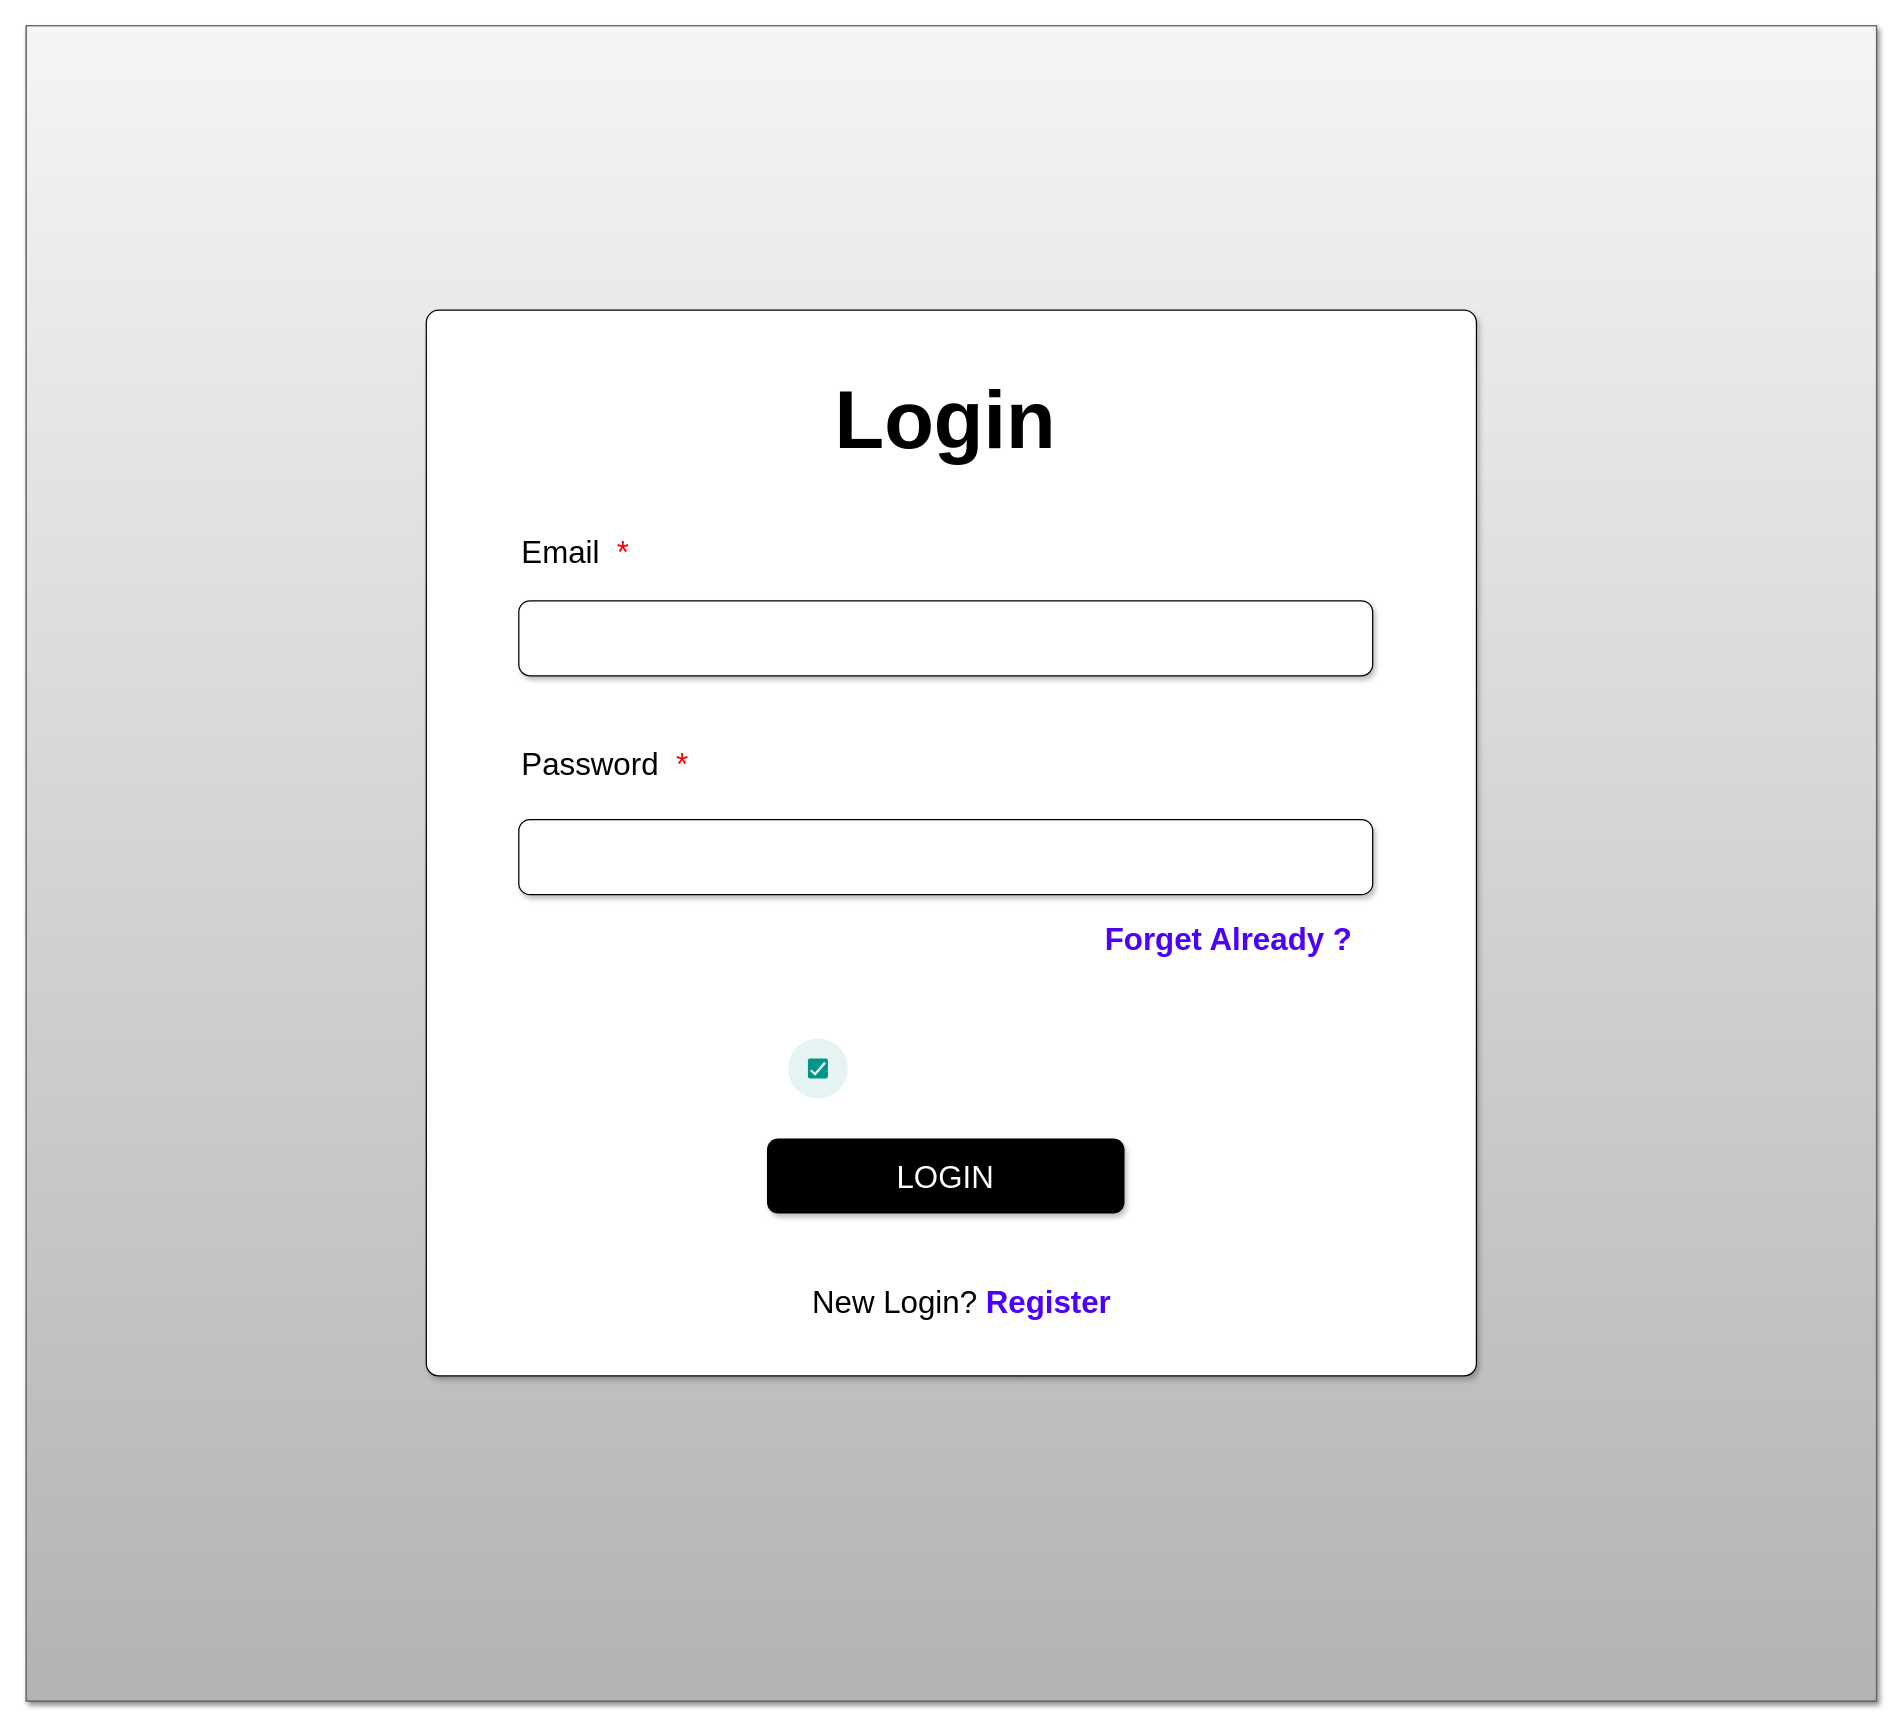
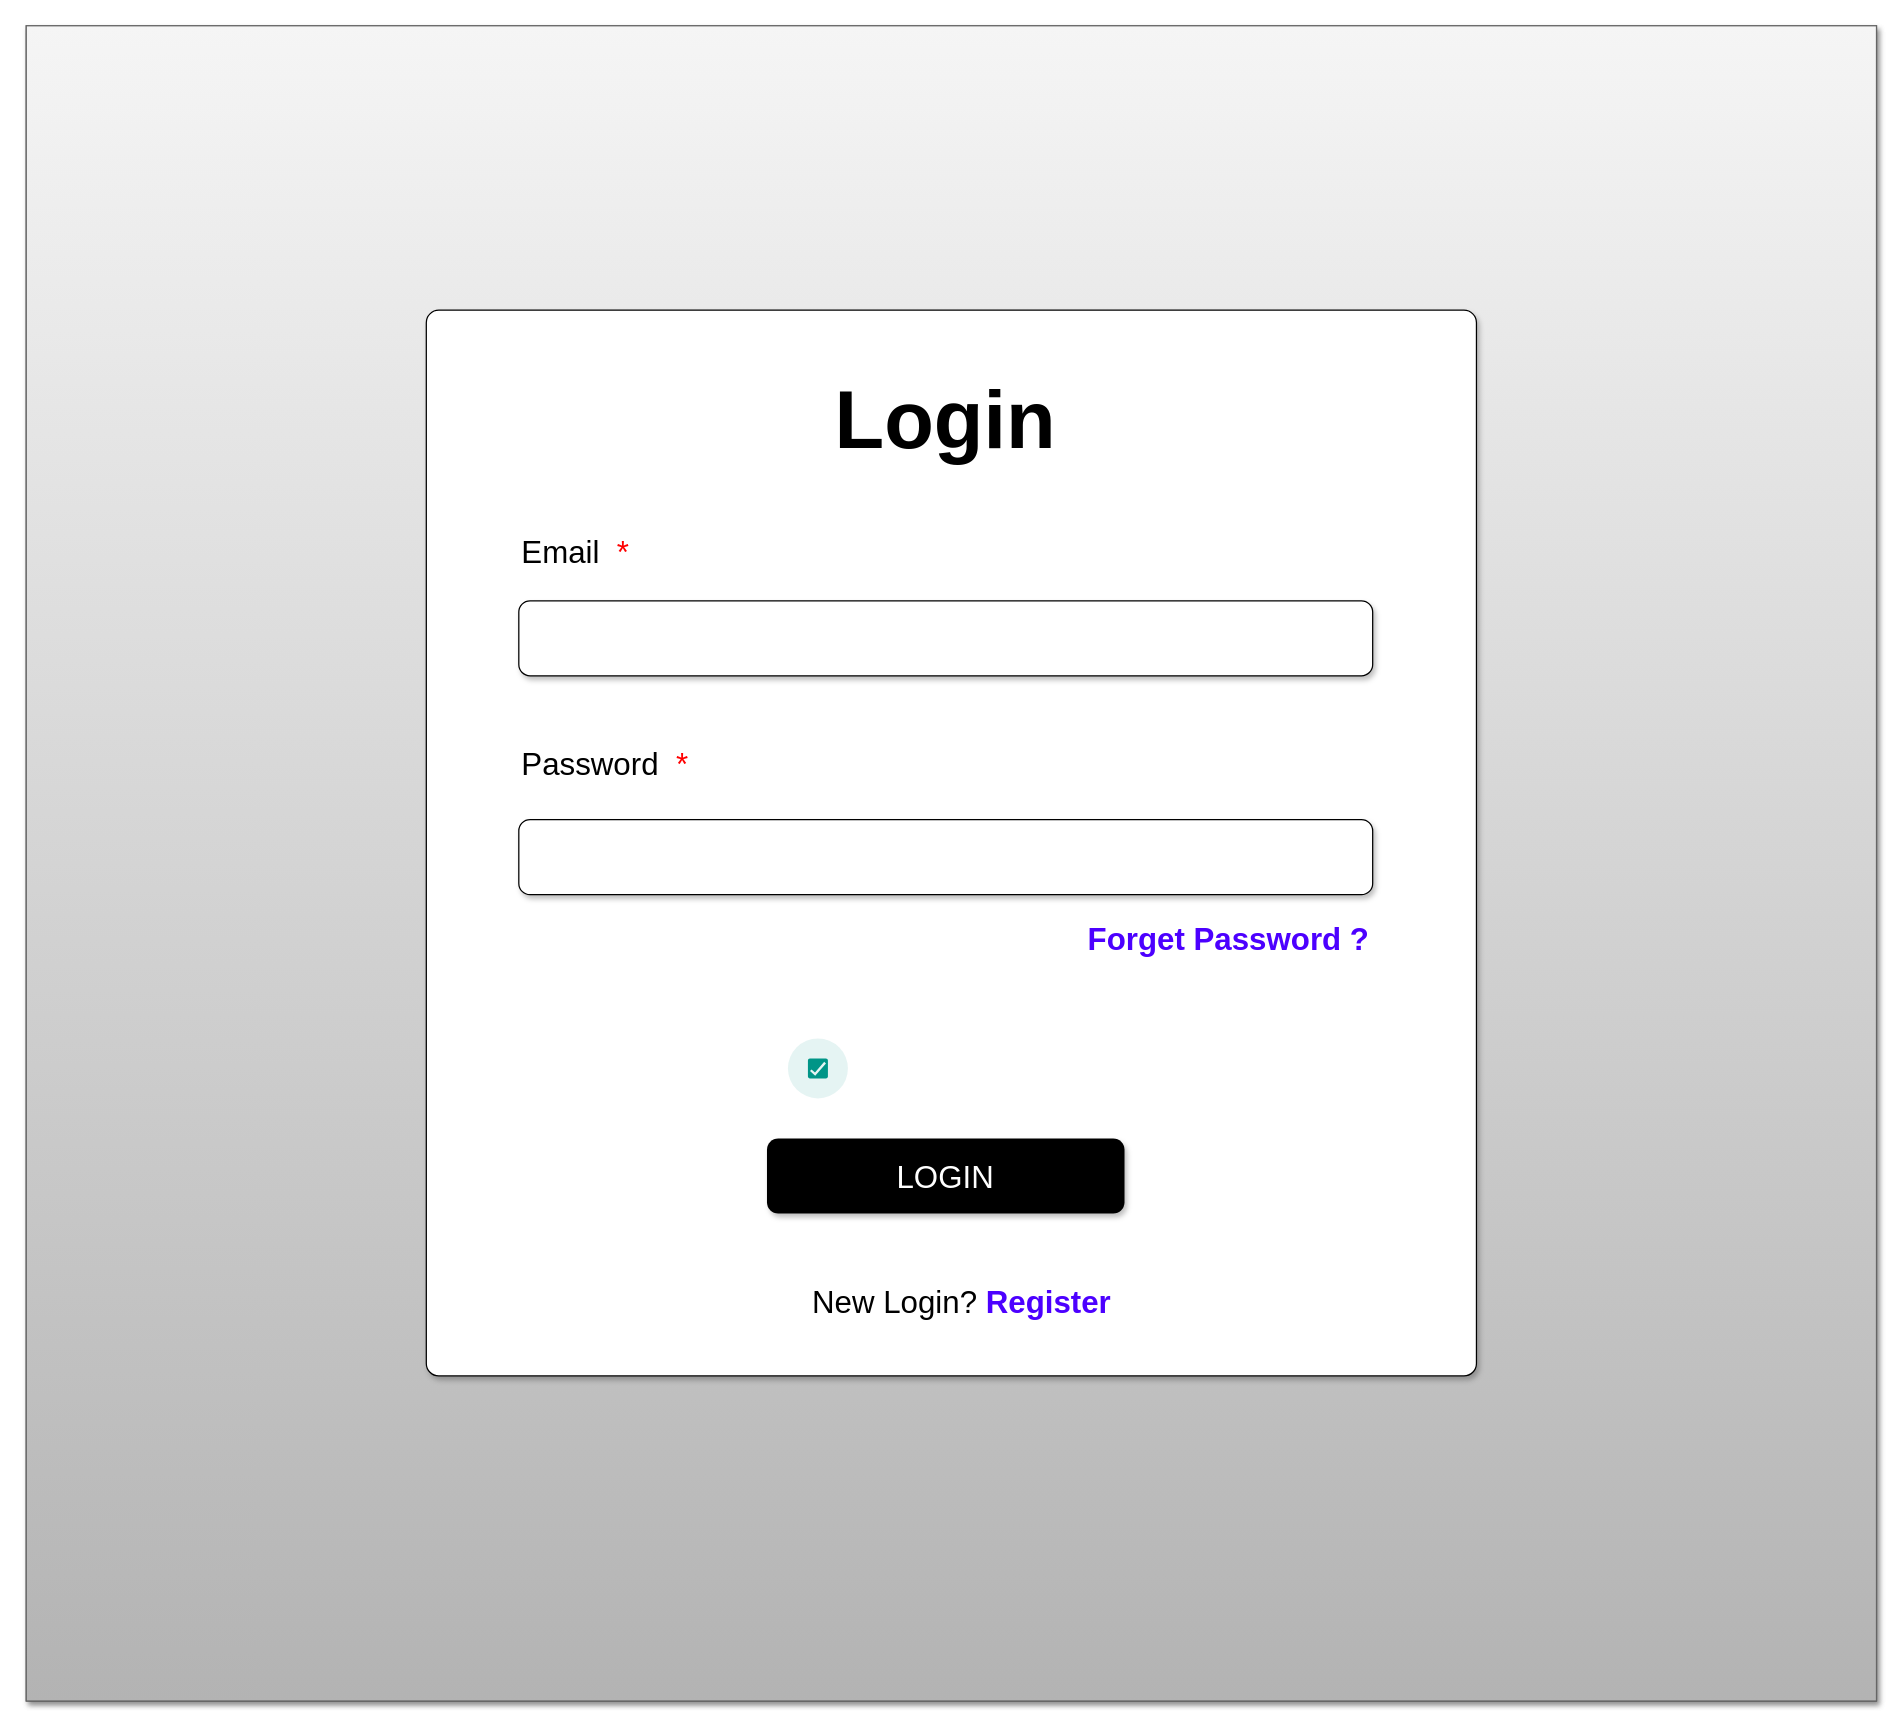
node "Forget Already ?": label "Forget Already ?" -> "Forget Password ?"
